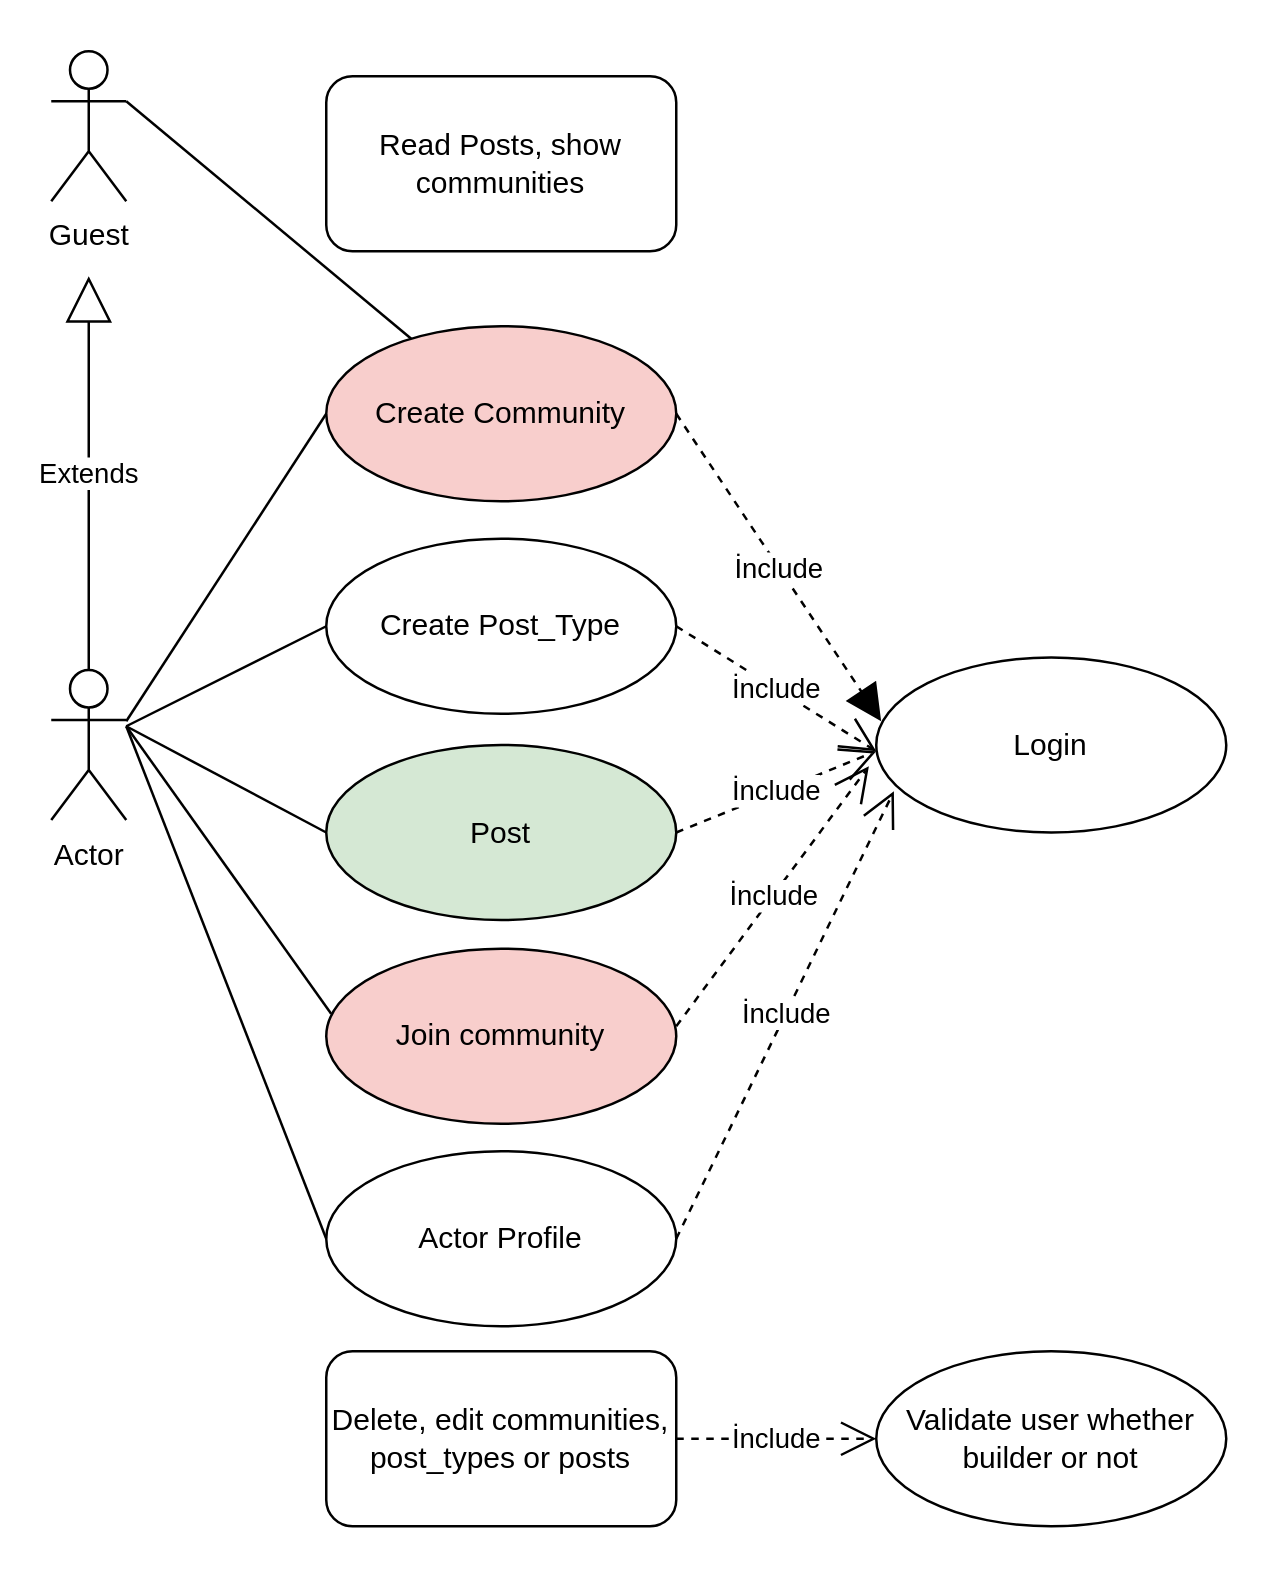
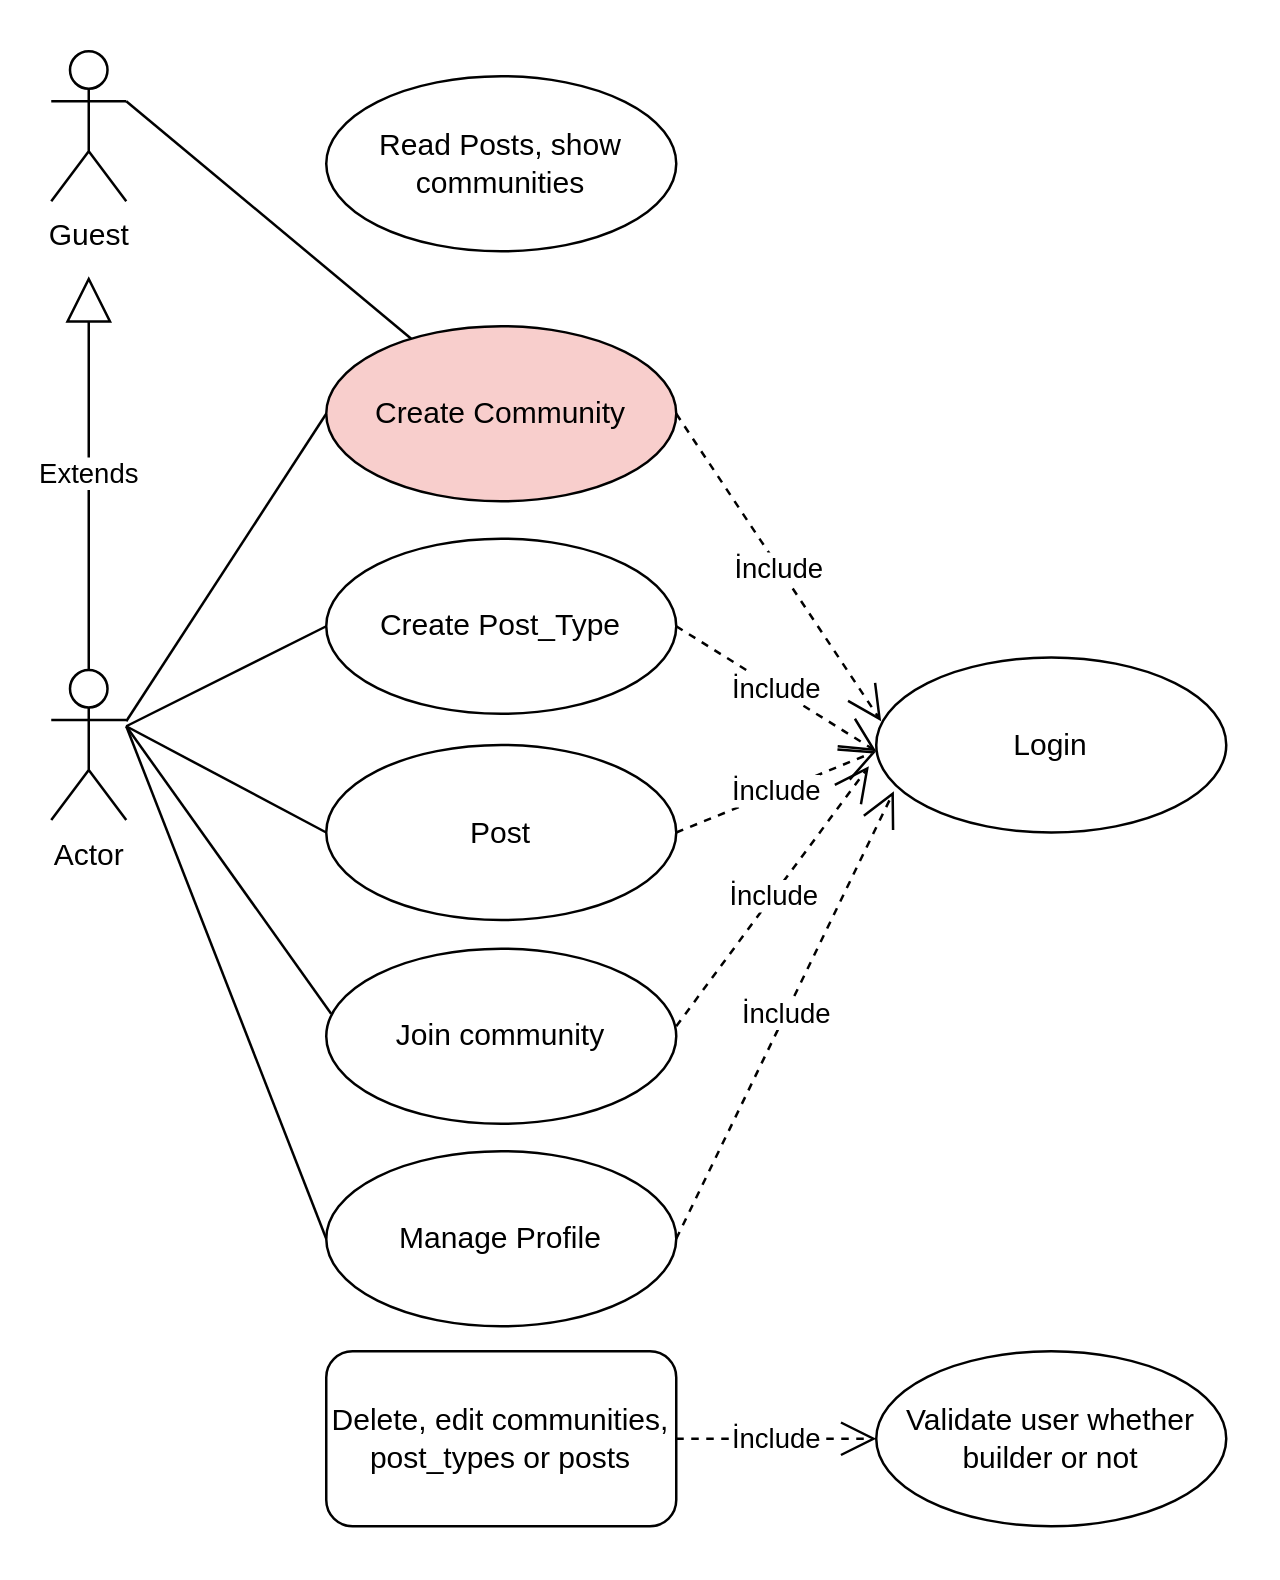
node "Read Posts, show communities": shape rounded rectangle -> ellipse
edge "Create Community" -> "Login": arrowhead block -> open
node "Post": fillcolor #d5e8d4 -> #ffffff
node "Join community": fillcolor #f8cecc -> #ffffff
node "Actor Profile": label "Actor Profile" -> "Manage Profile"
